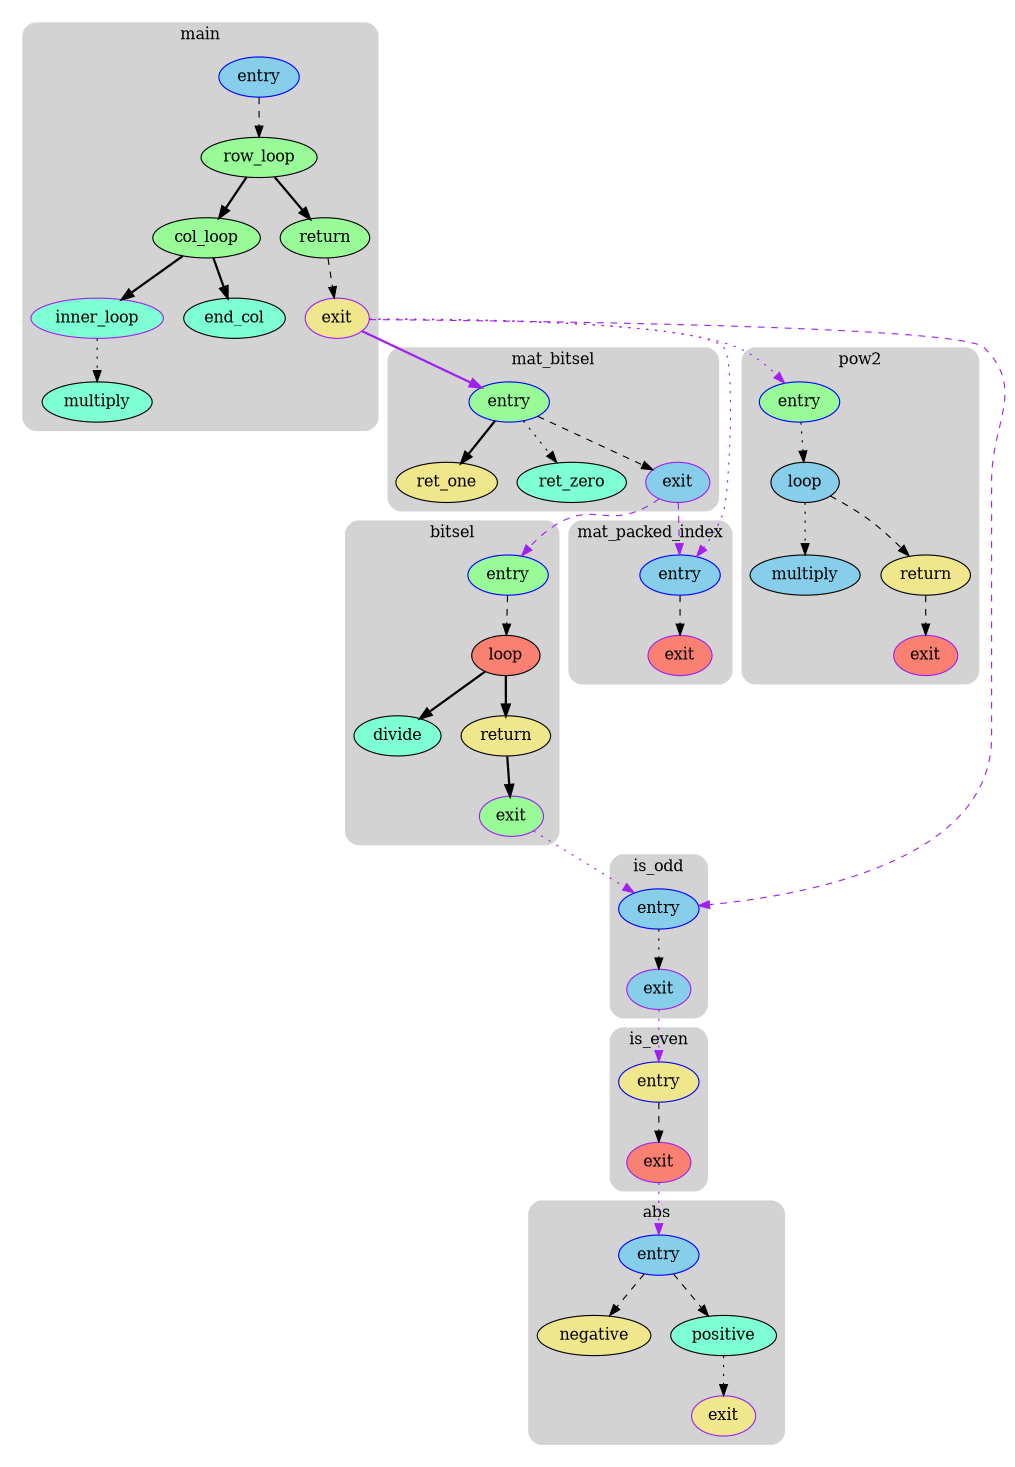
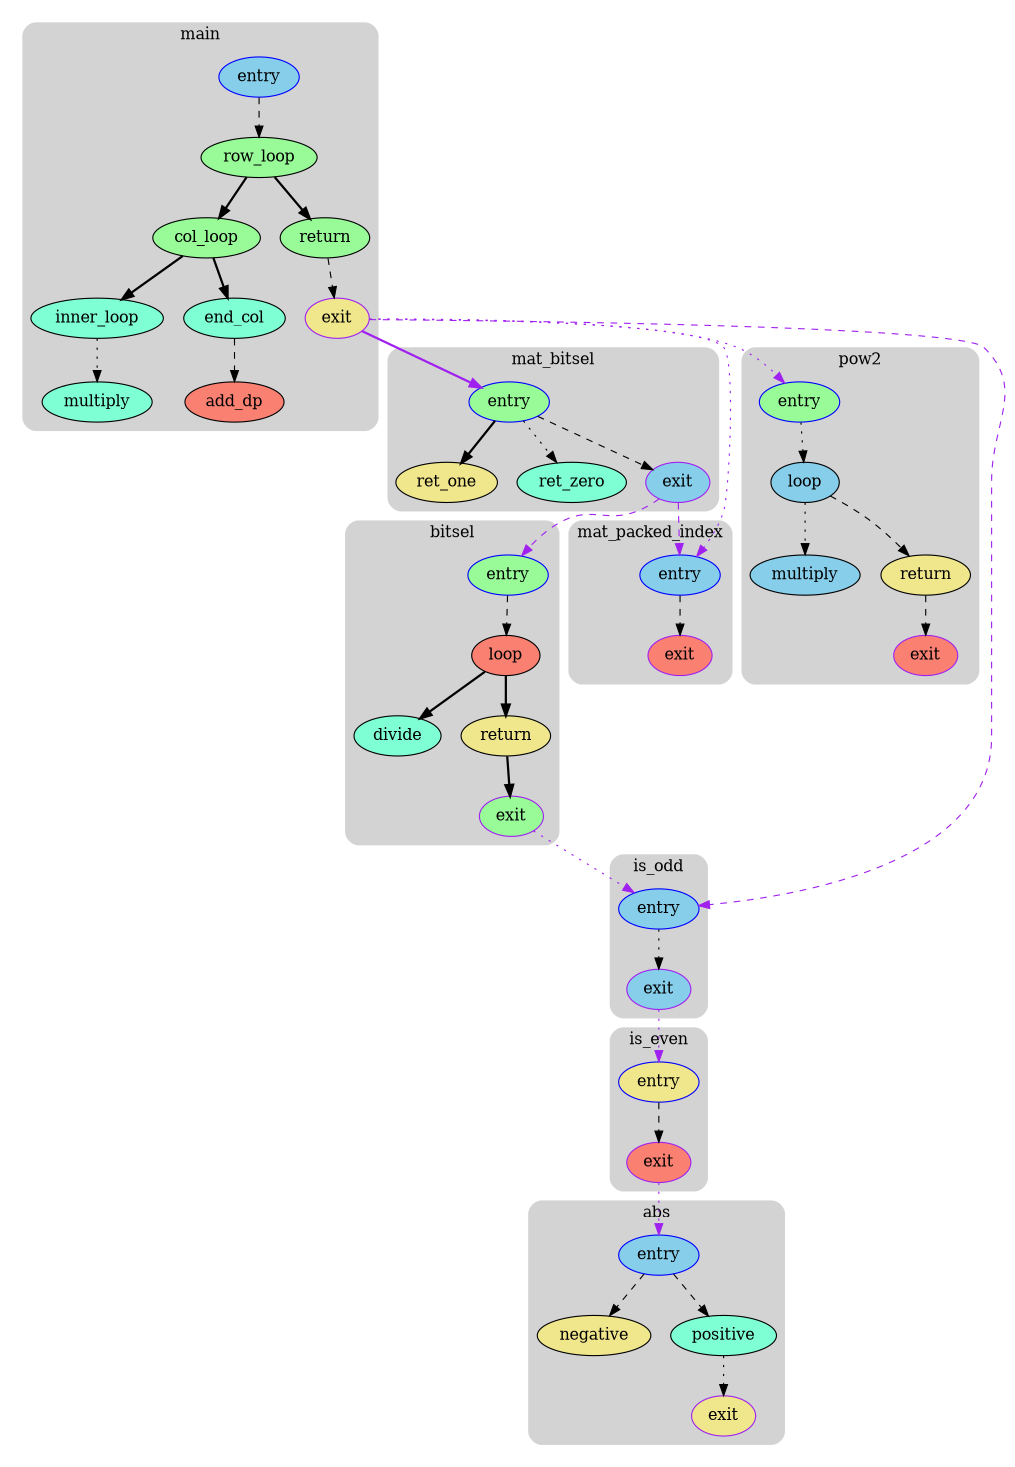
node "inner_loop": color purple -> black
node "add_dp": added
